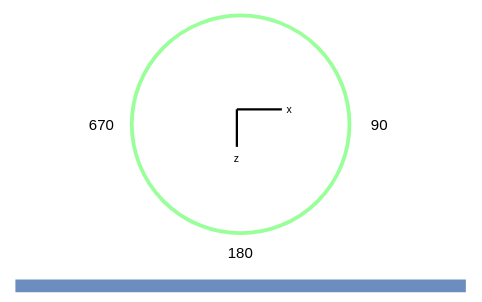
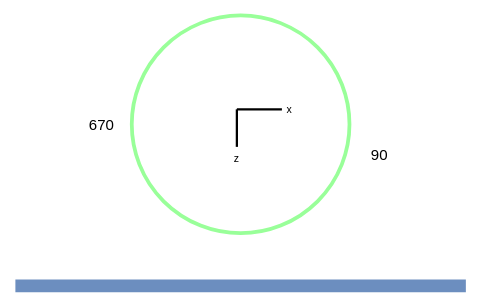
node "90": moved (379, 124) -> (379, 154)
node "180": removed
